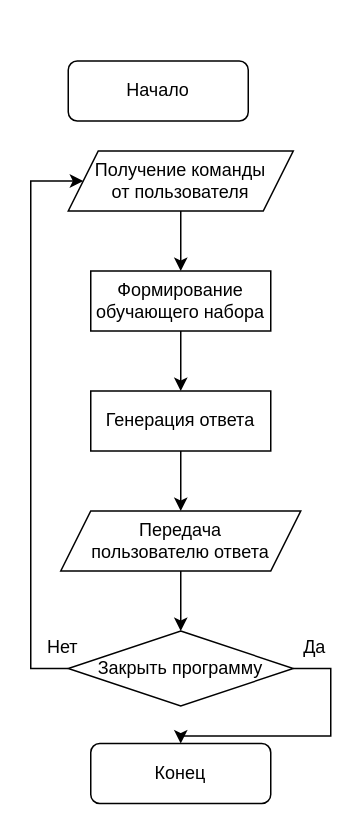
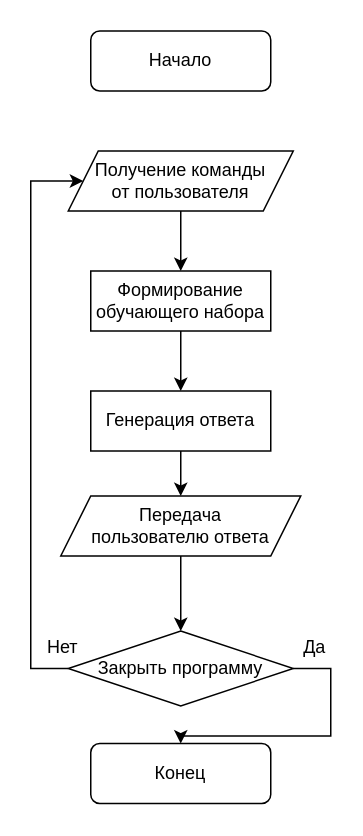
node "Начало": moved (158, 91) -> (181, 61)
node "Передача пользователю ответа": moved (181, 541) -> (181, 526)
